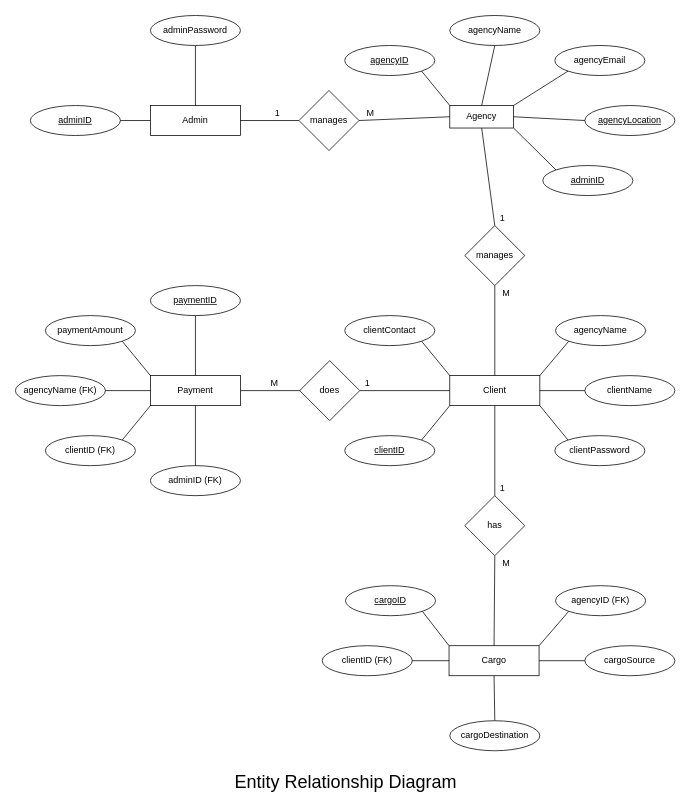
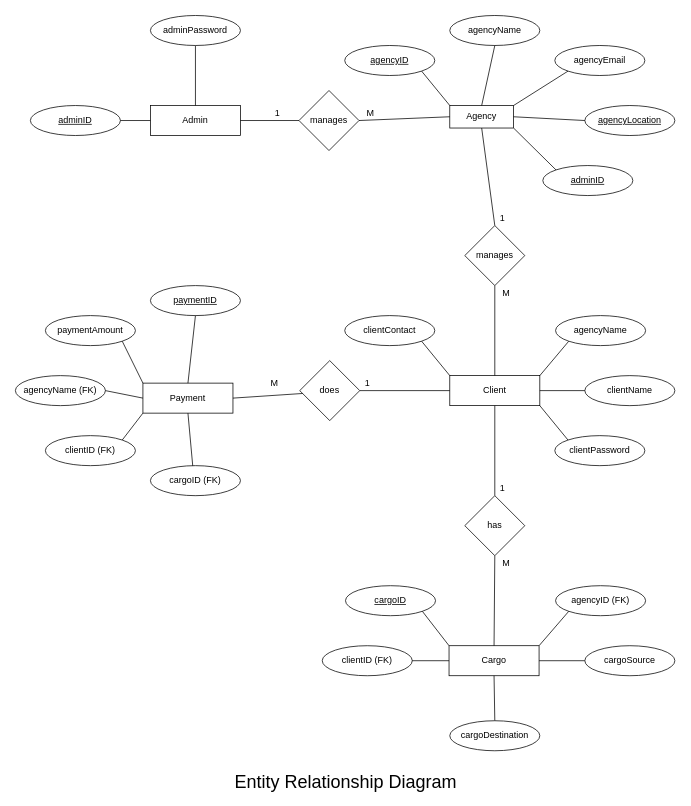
node "Payment": moved (195, 390) -> (188, 398)
edge "Client" -- "clientID": removed
node "clientID": removed
node "adminID (FK)": label "adminID (FK)" -> "cargoID (FK)"
